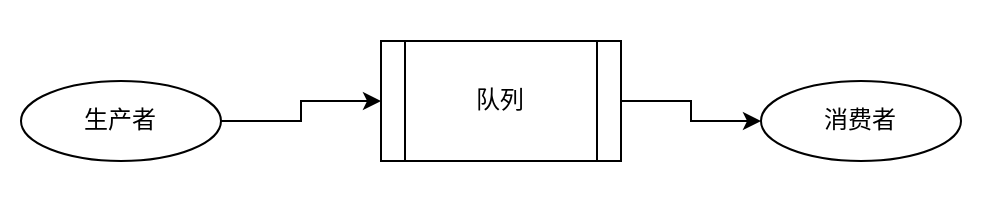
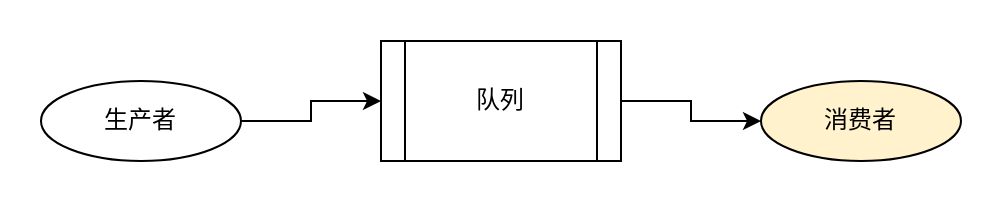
node "生产者": moved (121, 121) -> (141, 121)
node "消费者": fillcolor #ffffff -> #fff2cc
